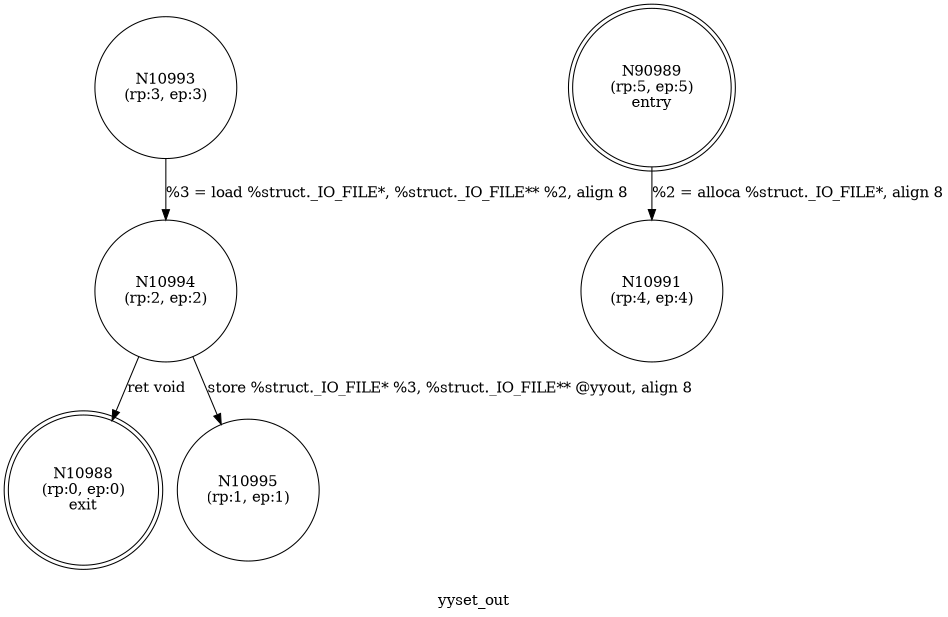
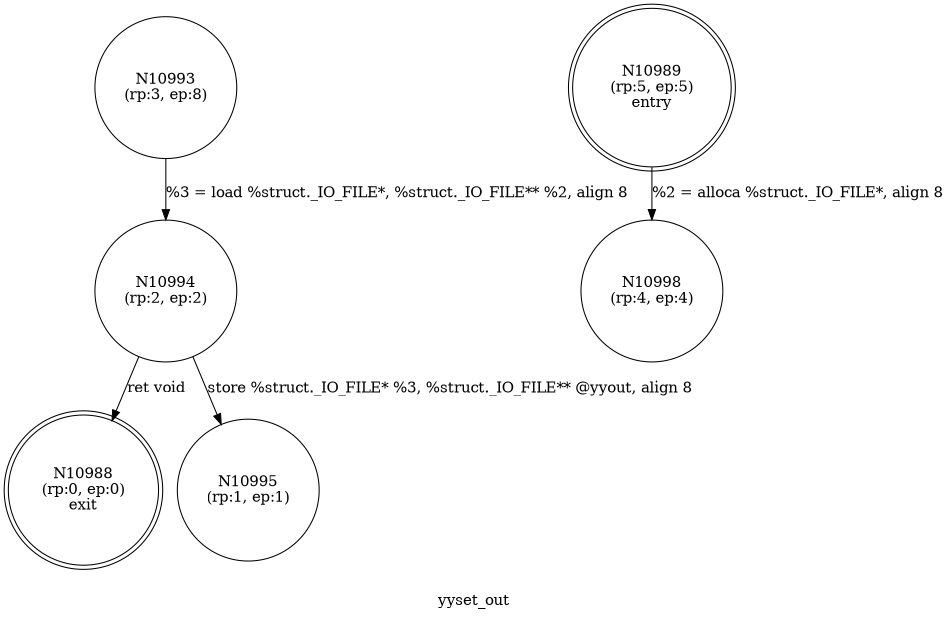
node "N10993 (rp:3, ep:3)": label "N10993 (rp:3, ep:3)" -> "N10993 (rp:3, ep:8)"
node "N90989 (rp:5, ep:5) entry": label "N90989 (rp:5, ep:5) entry" -> "N10989 (rp:5, ep:5) entry"
node "N10991 (rp:4, ep:4)": label "N10991 (rp:4, ep:4)" -> "N10998 (rp:4, ep:4)"
